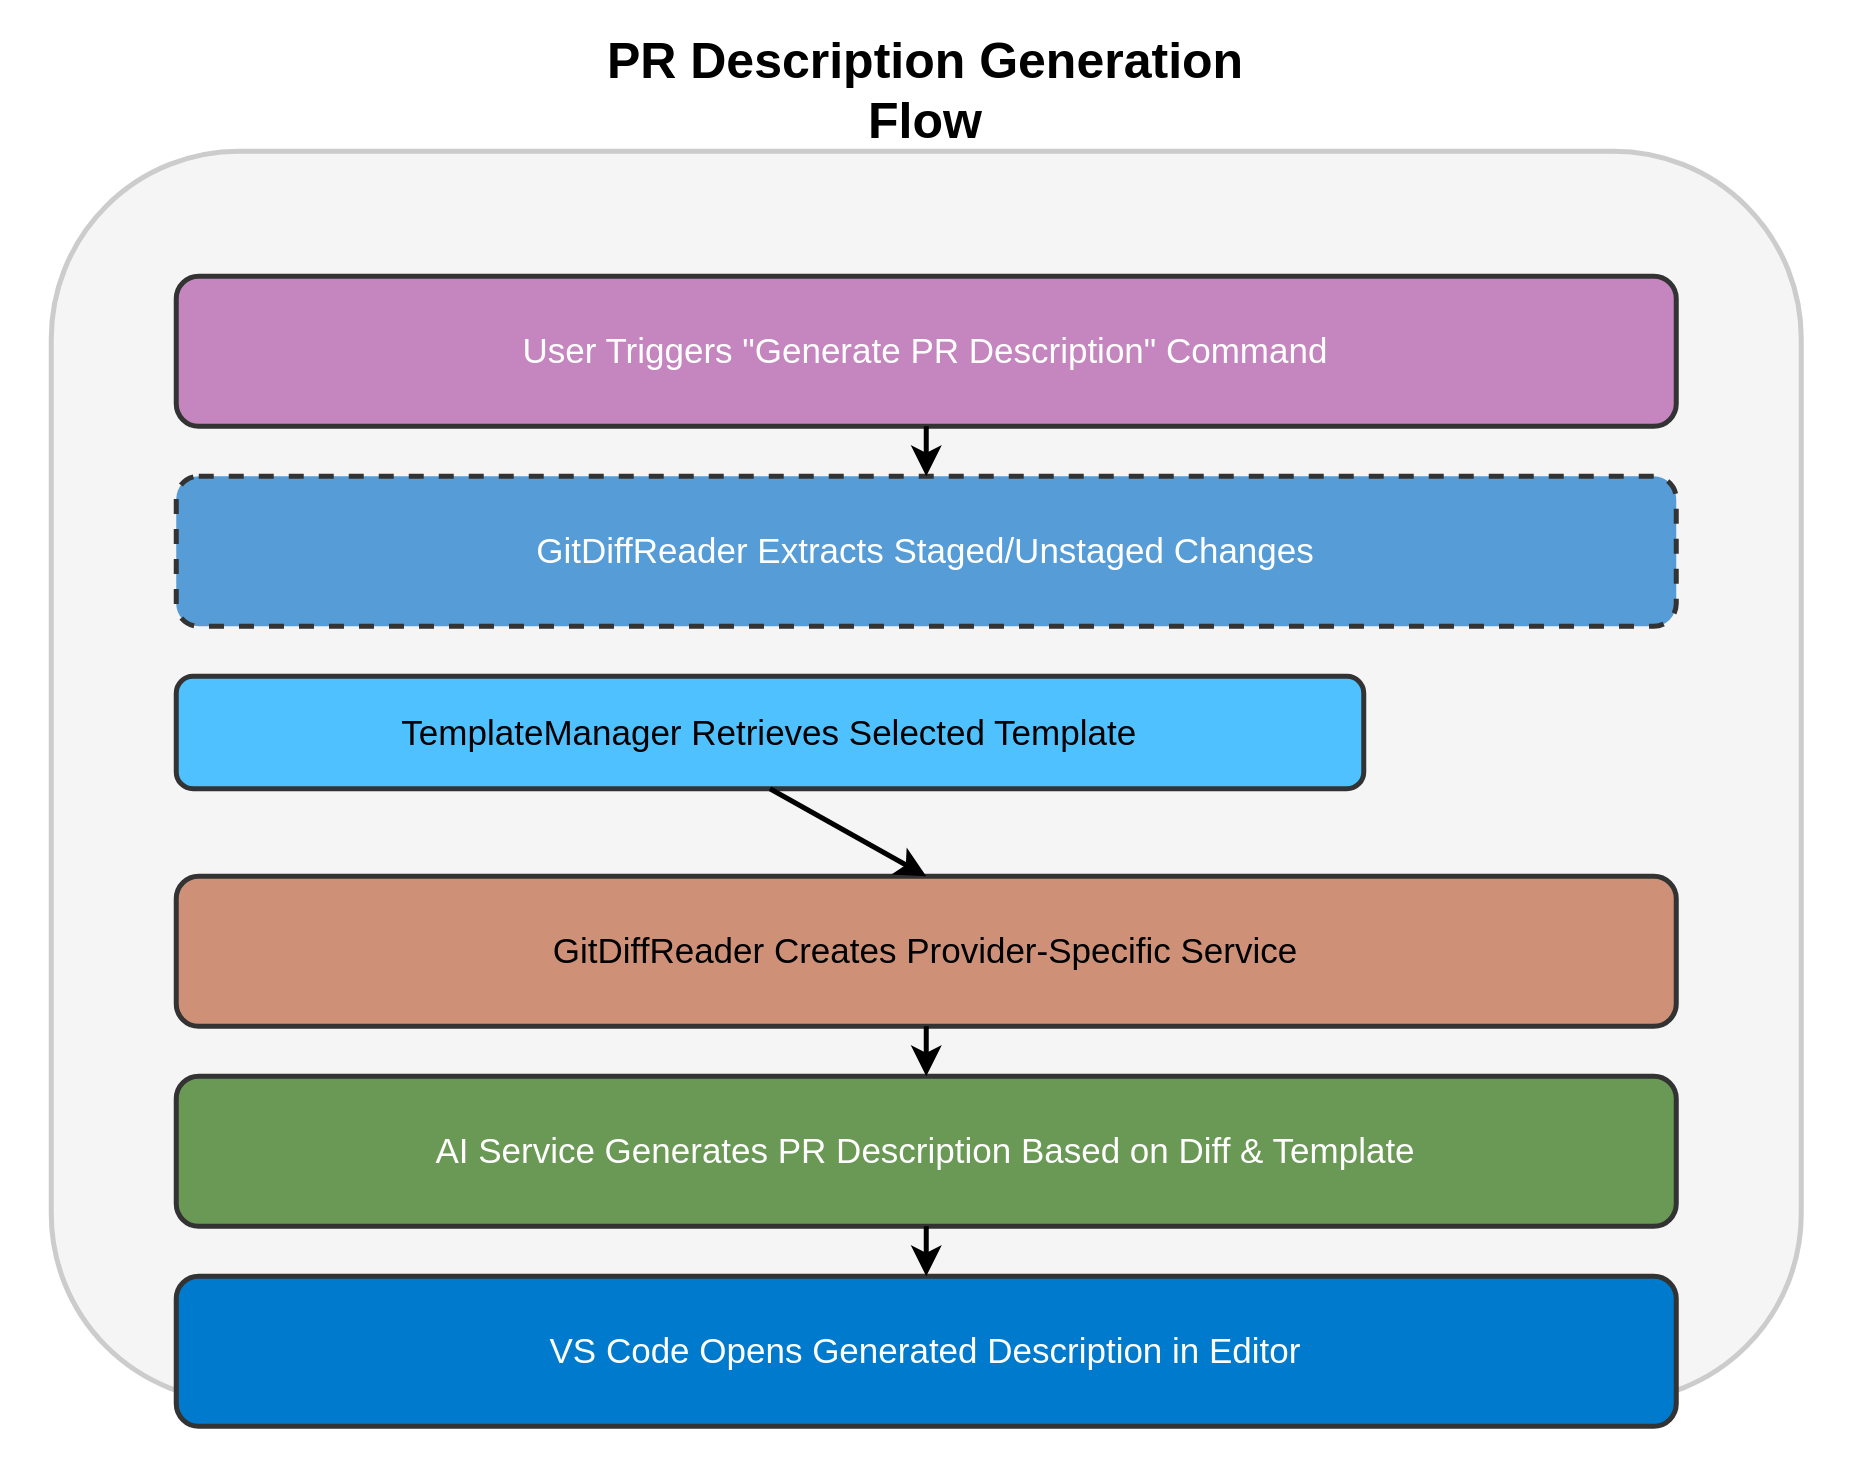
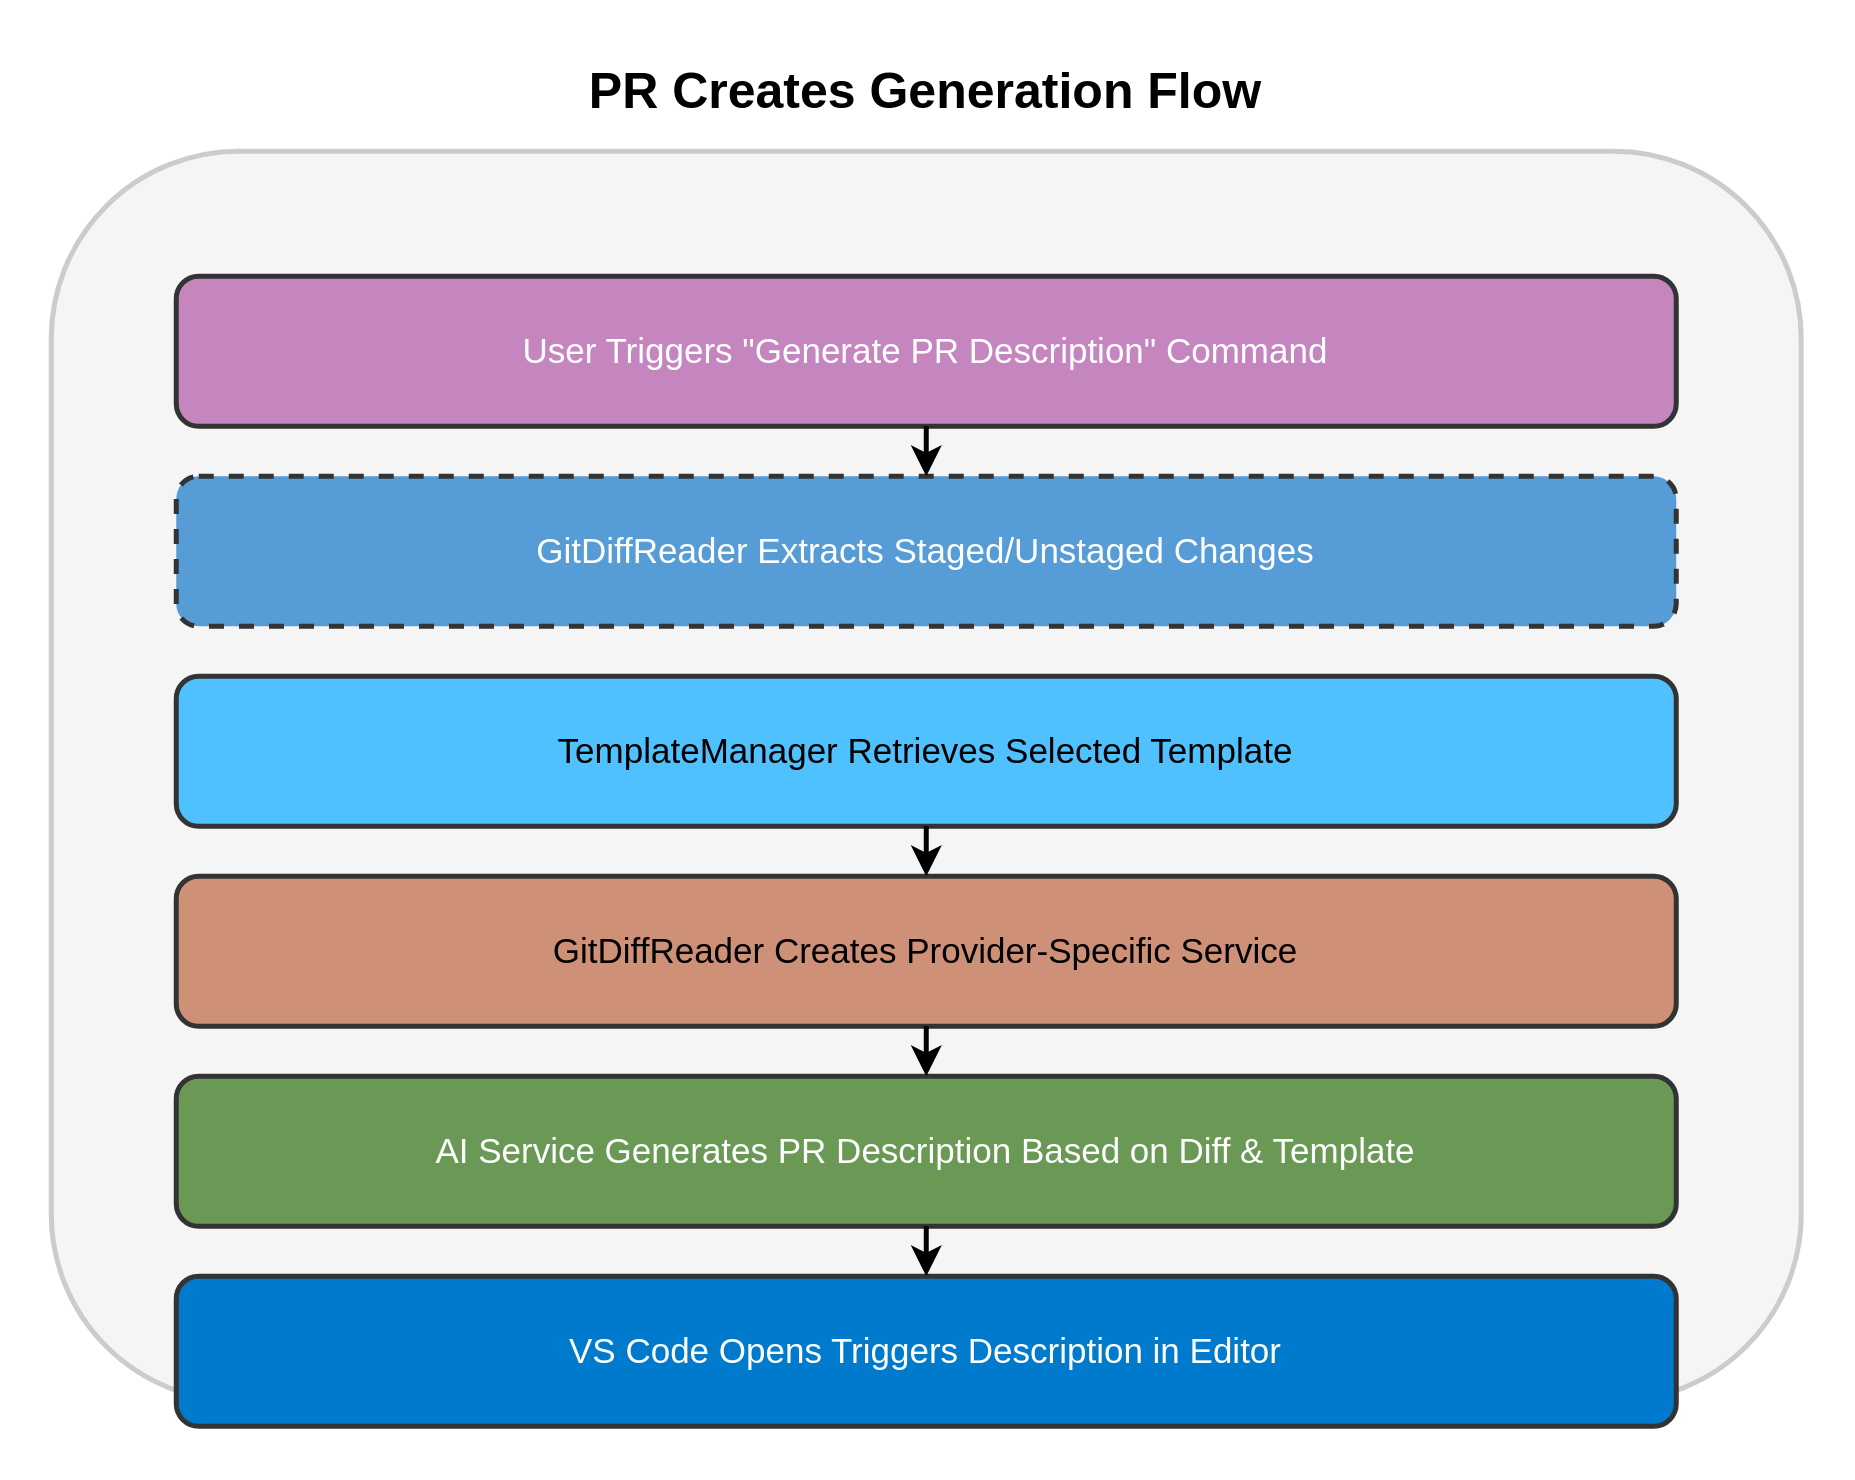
node "PR Description Generation Flow": label "PR Description Generation Flow" -> "PR Creates Generation Flow"
node "TemplateManager Retrieves Selected Template": size 1188x113 -> 1500x150
node "VS Code Opens Generated Description in Editor": label "VS Code Opens Generated Description in Editor" -> "VS Code Opens Triggers Description in Editor"
